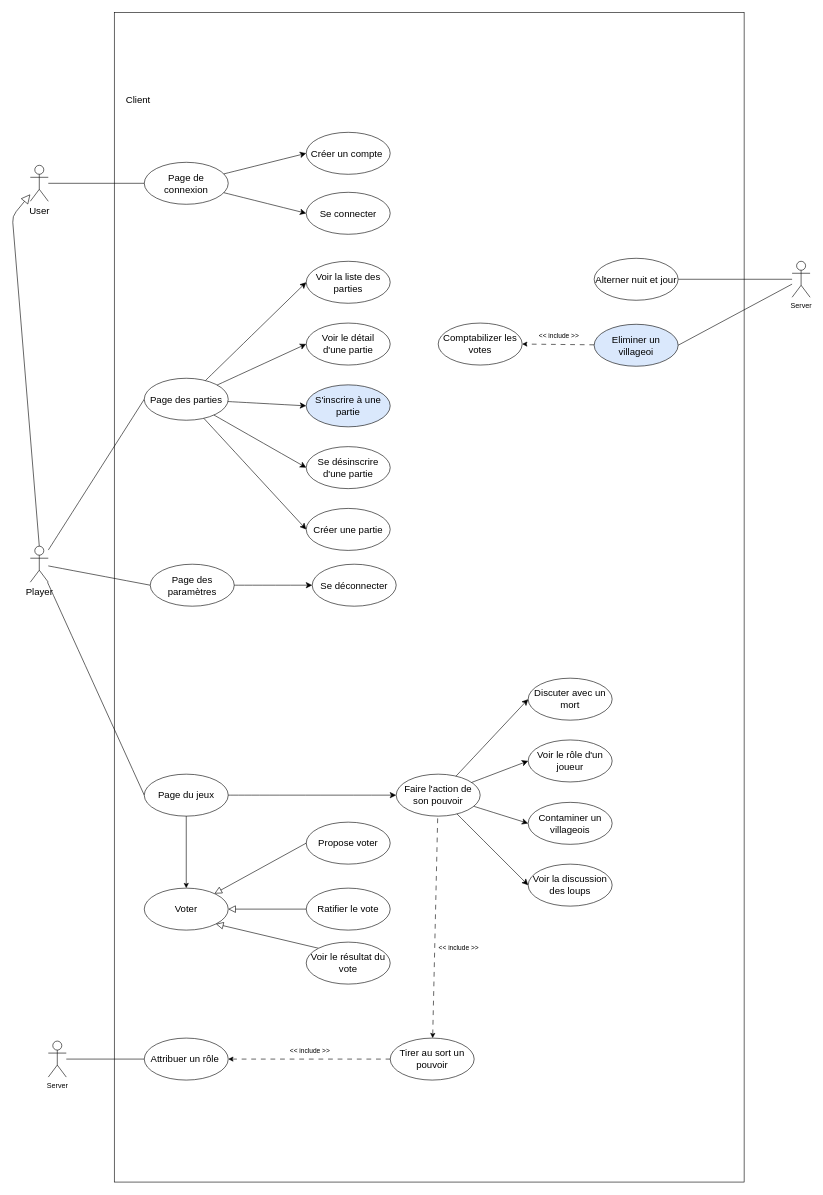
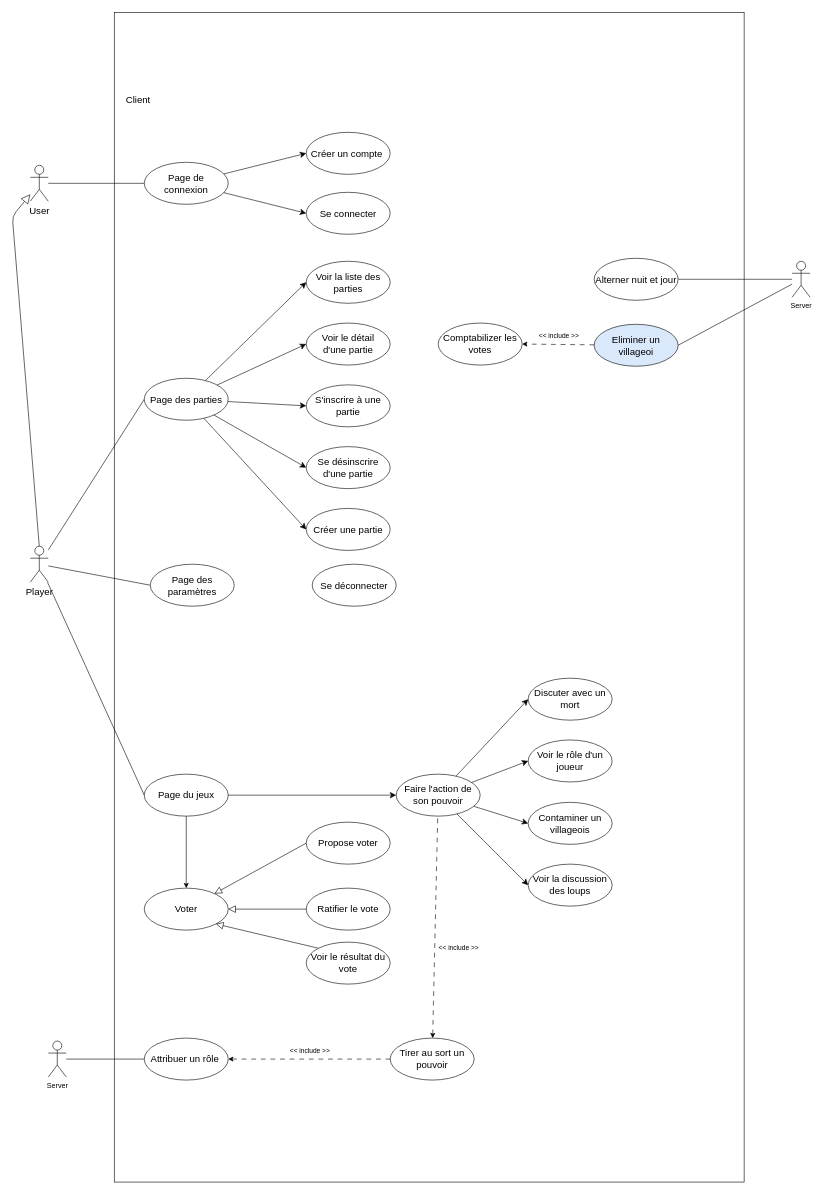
node "S'inscrire à une partie": fillcolor #dae8fc -> #ffffff
edge "Page des paramètres" -> "Se déconnecter": removed
